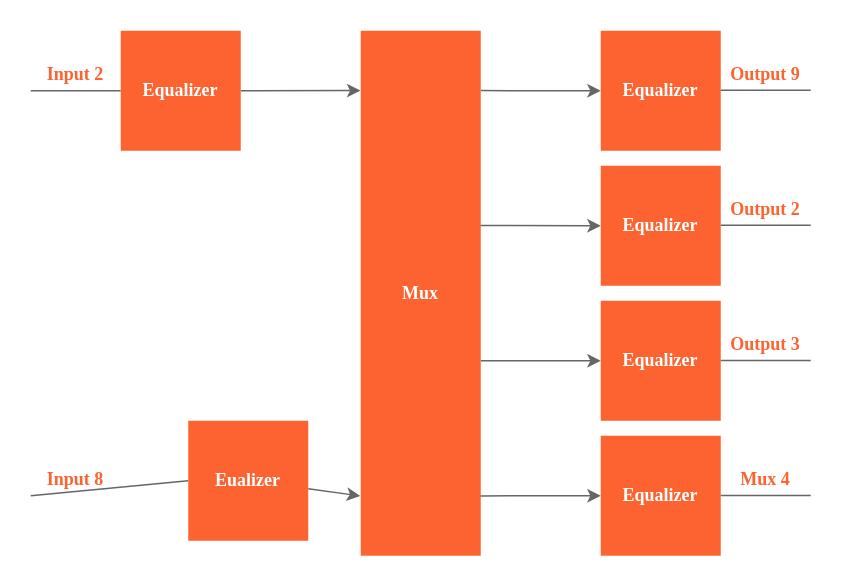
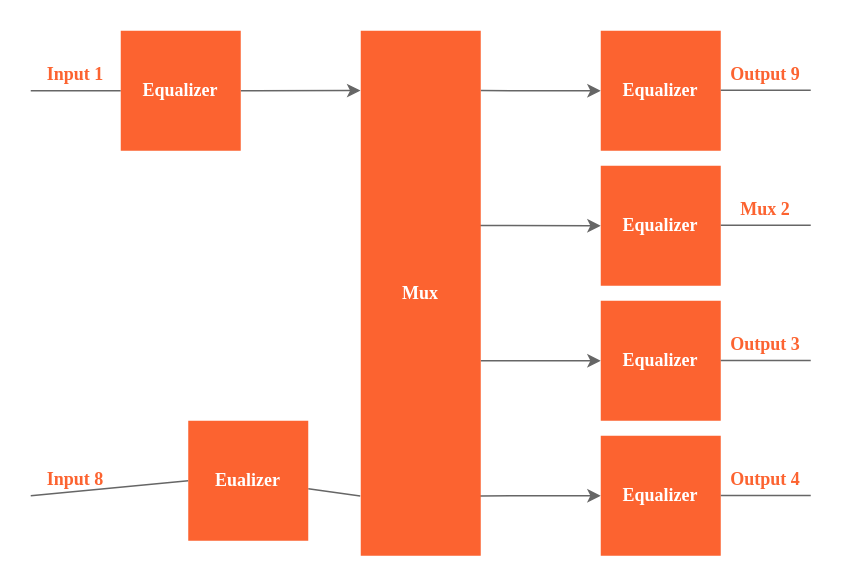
node "Input 2": label "Input 2" -> "Input 1"
node "Output 2": label "Output 2" -> "Mux 2"
node "Mux 4": label "Mux 4" -> "Output 4"
edge "Eualizer" -> "Mux": arrowhead classic -> none
